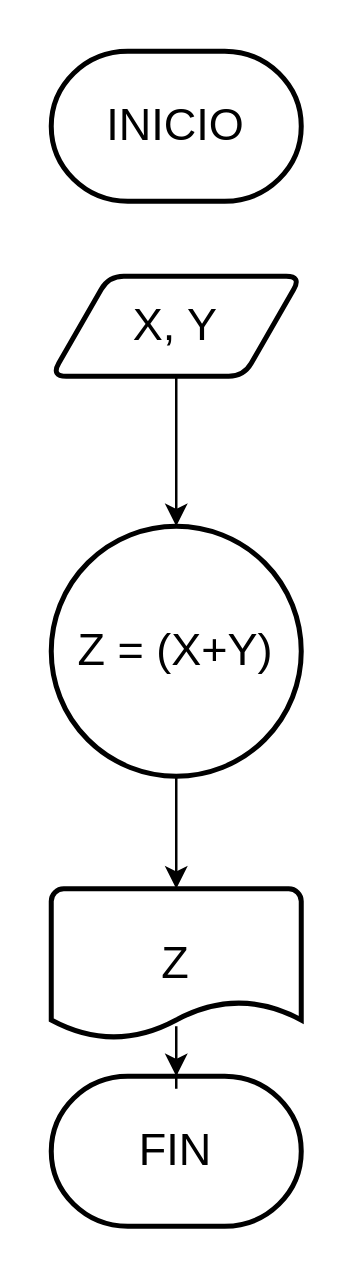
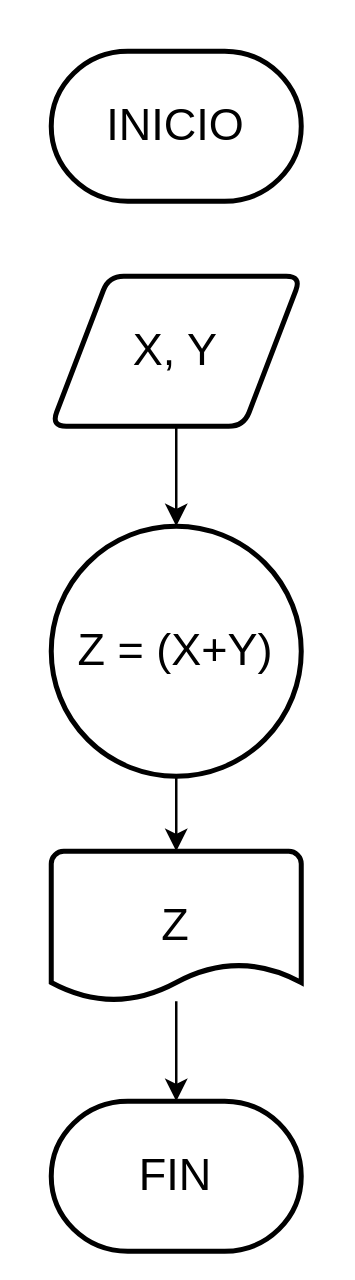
node "X, Y": size 250x100 -> 250x150
node "Z": moved (176, 964) -> (176, 926)
node "FIN": moved (176, 1151) -> (176, 1176)
